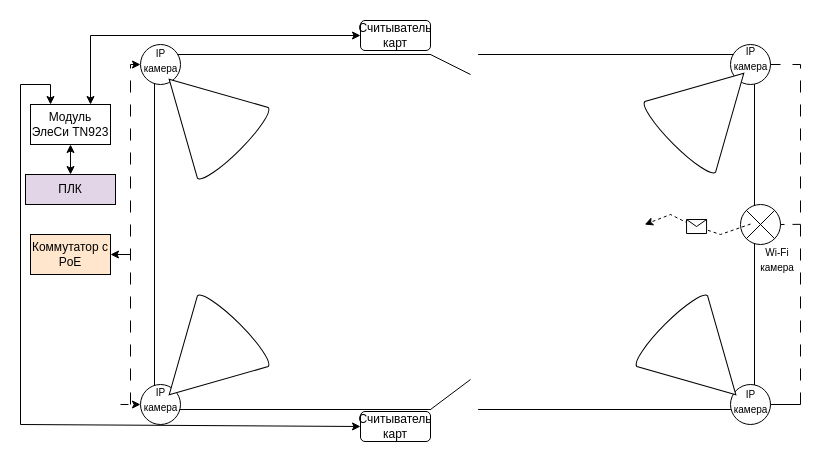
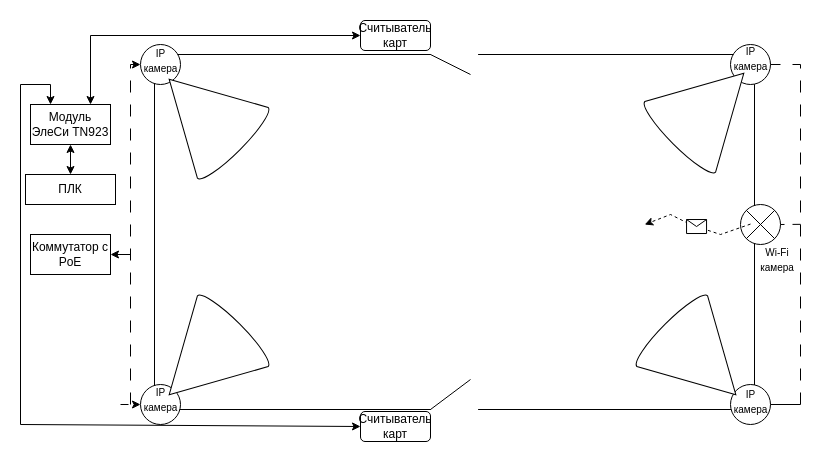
node "ПЛК": fillcolor #e1d5e7 -> #ffffff
node "Коммутатор с PoE": fillcolor #ffe6cc -> #ffffff
